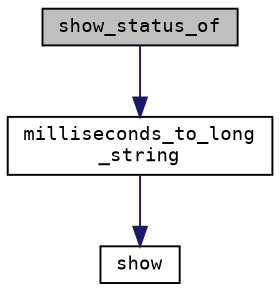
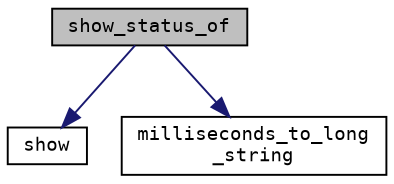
edge "milliseconds_to_long _string" -> "show": now "show_status_of" -> "show"
